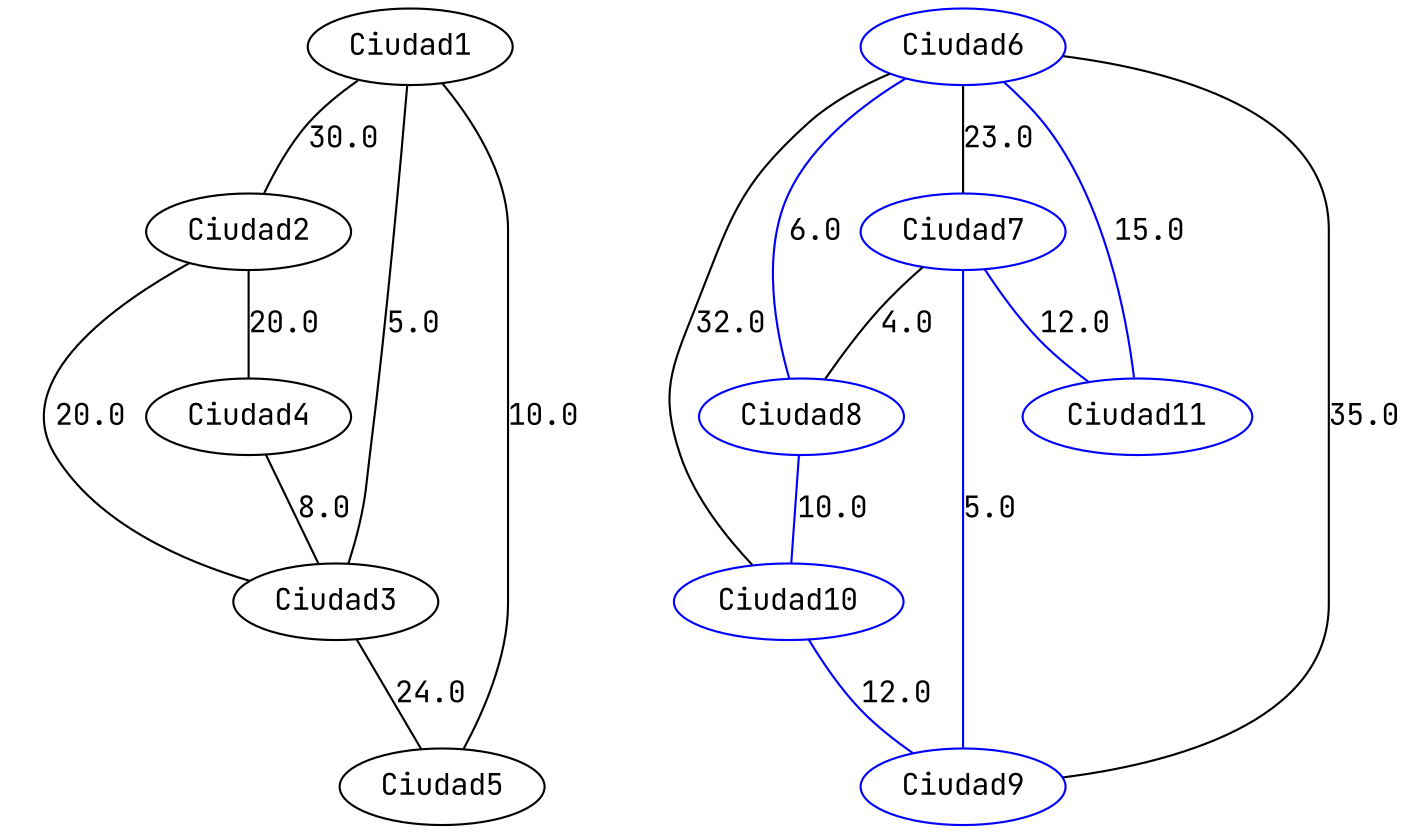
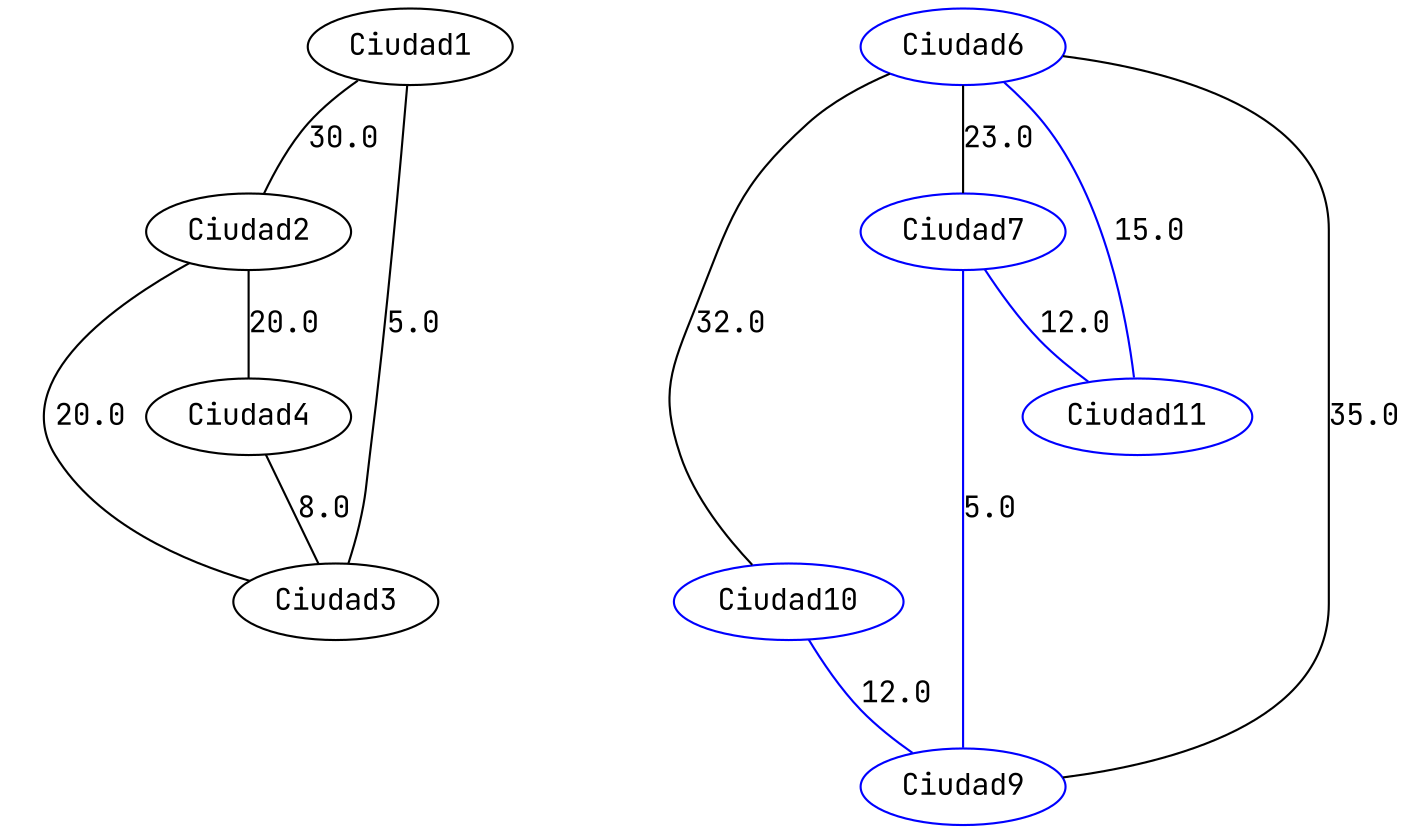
node "Ciudad8": removed
node "Ciudad5": removed
